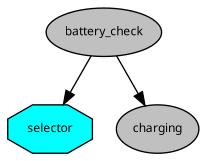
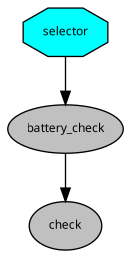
edge "battery_check" -> "selector": reversed
node "charging": label "charging" -> "check"
